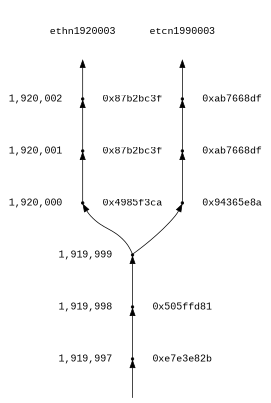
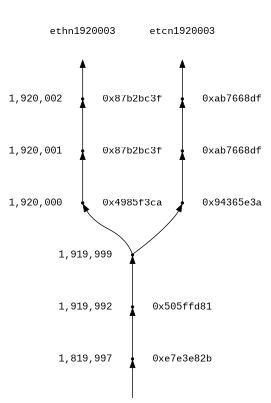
node "etcn1990003": label "etcn1990003" -> "etcn1920003"
node "0x94365e8a": label "0x94365e8a" -> "0x94365e3a"
node "1,919,998": label "1,919,998" -> "1,919,992"
node "1,919,997": label "1,919,997" -> "1,819,997"
